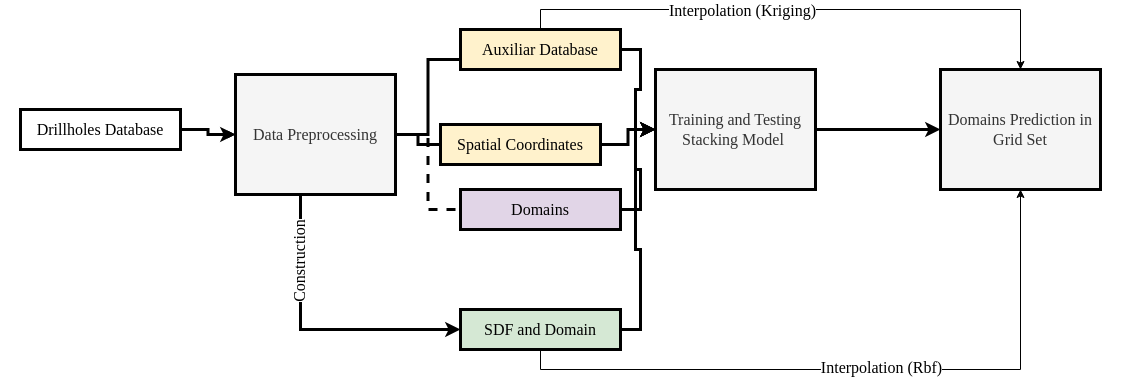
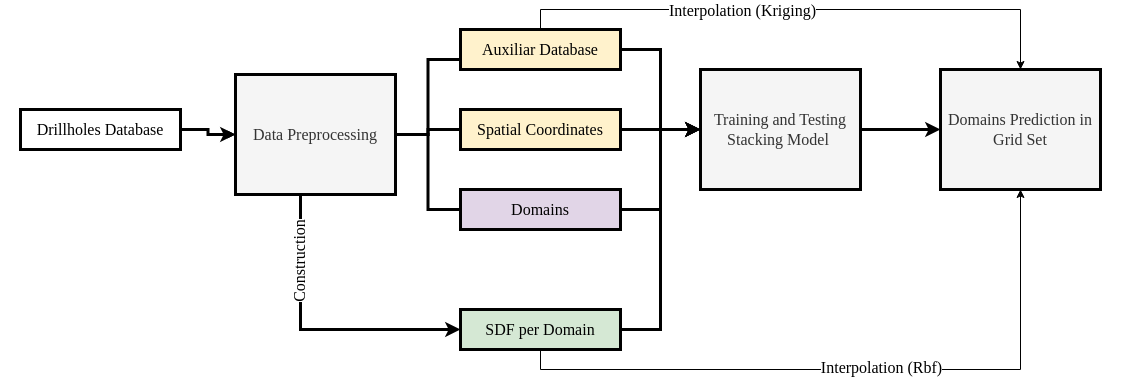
node "Training and Testing Stacking Model": moved (736, 130) -> (781, 130)
node "Spatial Coordinates": moved (521, 145) -> (541, 130)
edge "Data Preprocessing" -- "Domains": style dashed -> solid
node "SDF and Domain": label "SDF and Domain" -> "SDF per Domain"
